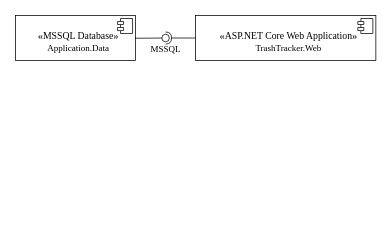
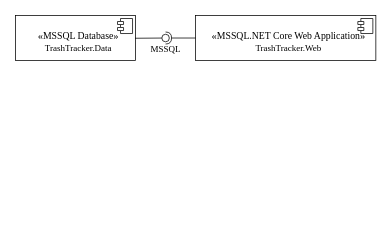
node "«MSSQL Database» Application.Data": label "«MSSQL Database» Application.Data" -> "«MSSQL Database» TrashTracker.Data"
node "«ASP.NET Core Web Application» TrashTracker.Web": label "«ASP.NET Core Web Application» TrashTracker.Web" -> "«MSSQL.NET Core Web Application» TrashTracker.Web"
